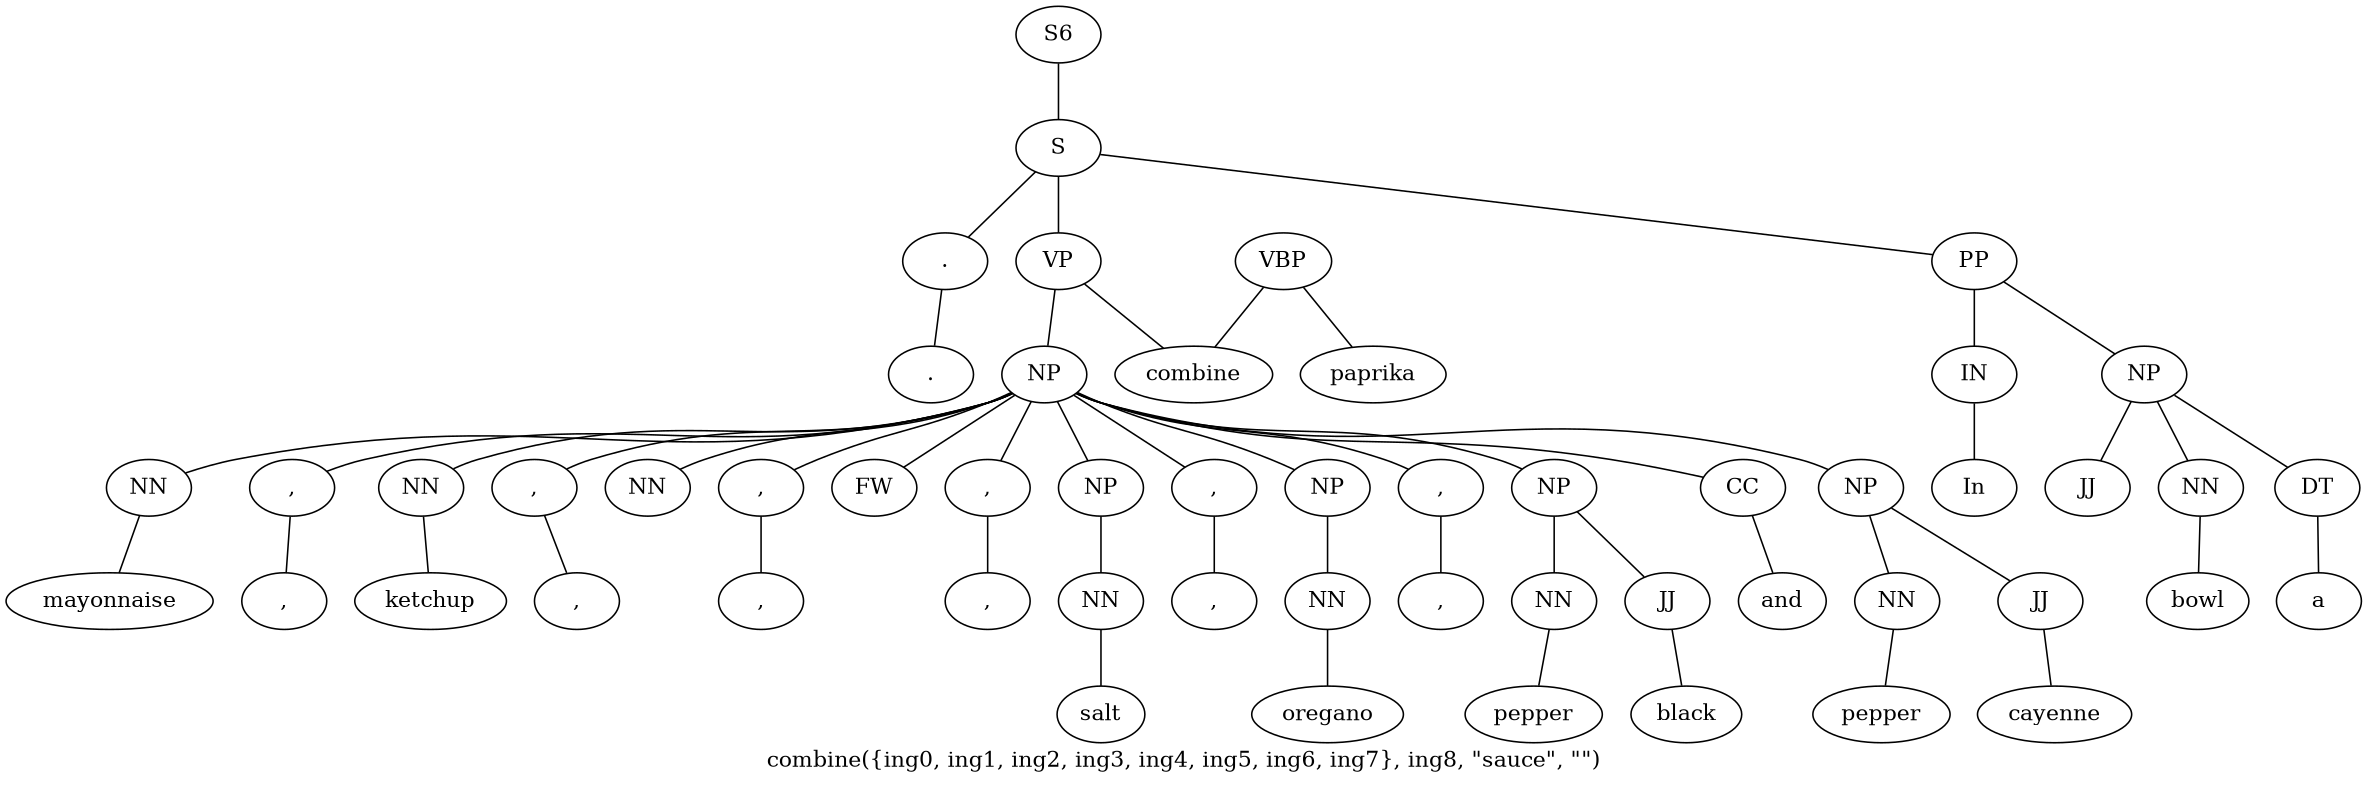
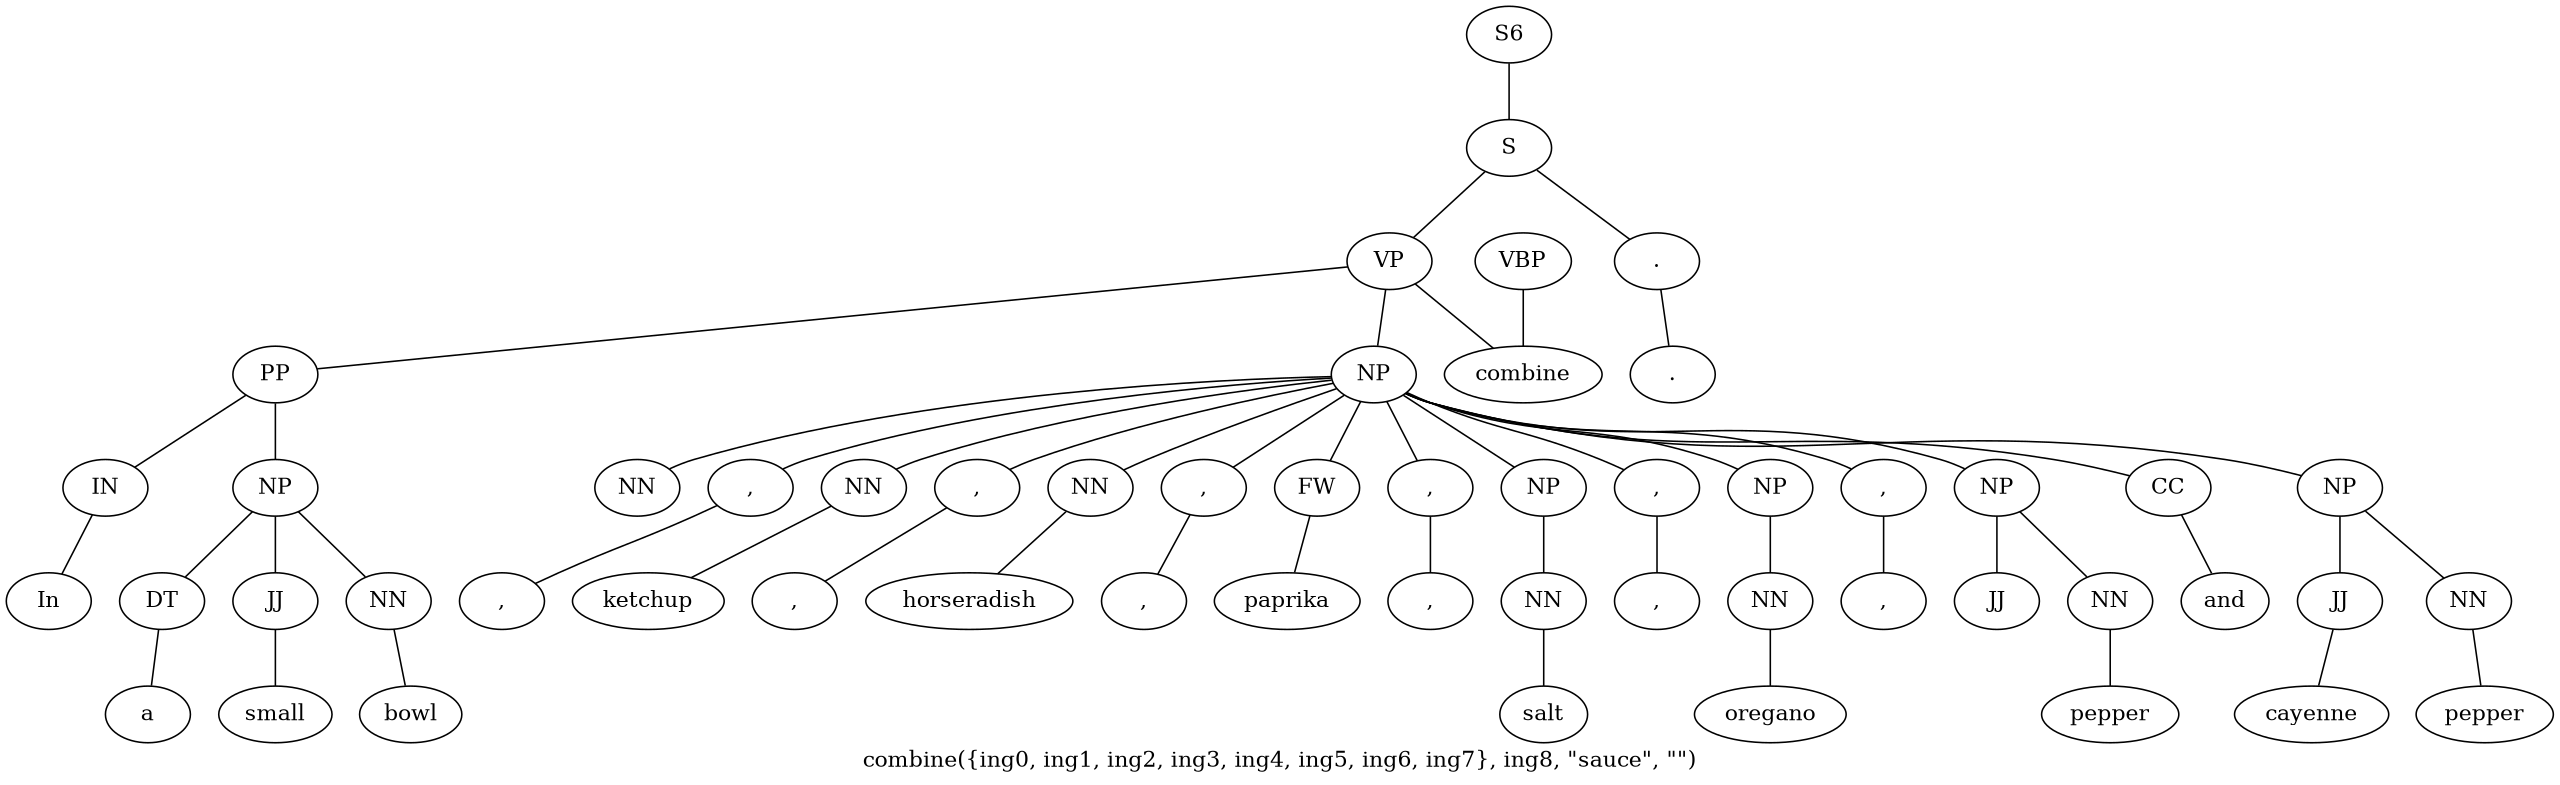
edge "S" -- "PP": now "VP" -- "PP"
edge "VBP" -- "paprika": now "FW" -- "paprika"
node "mayonnaise": removed
node "horseradish": added
node "small": added
node "black": removed
